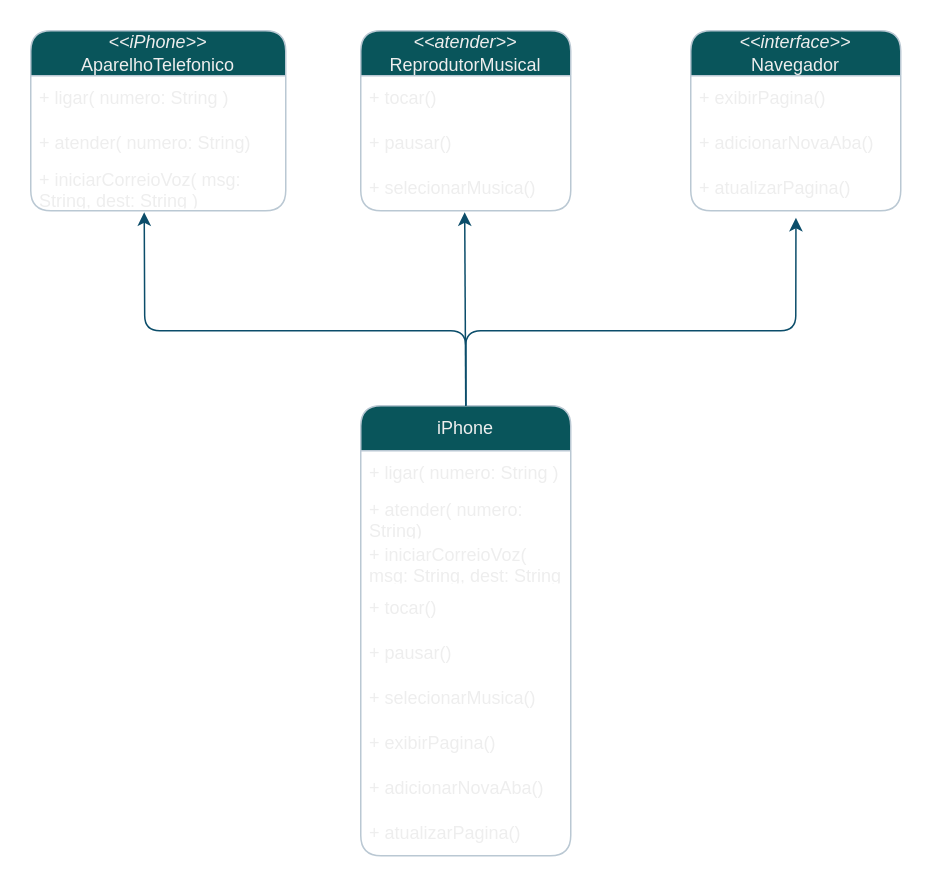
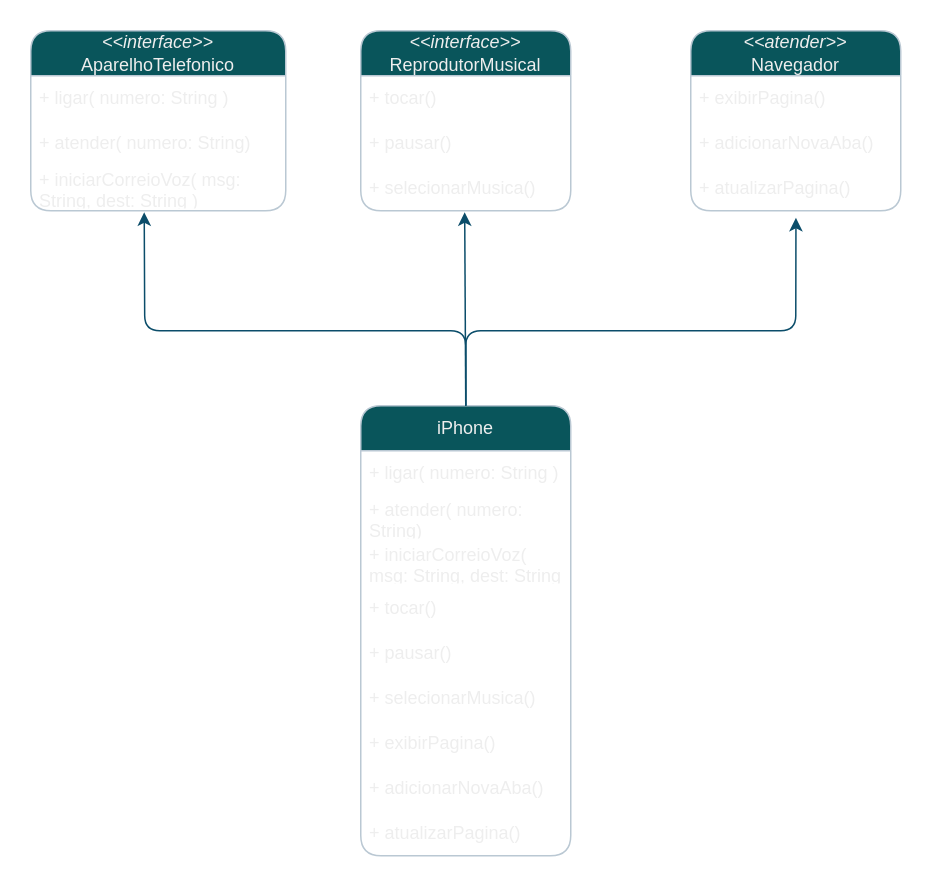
node "<<iPhone>> AparelhoTelefonico": label "<<iPhone>> AparelhoTelefonico" -> "<<interface>> AparelhoTelefonico"
node "<<atender>> ReprodutorMusical": label "<<atender>> ReprodutorMusical" -> "<<interface>> ReprodutorMusical"
node "<<interface>> Navegador": label "<<interface>> Navegador" -> "<<atender>> Navegador"
